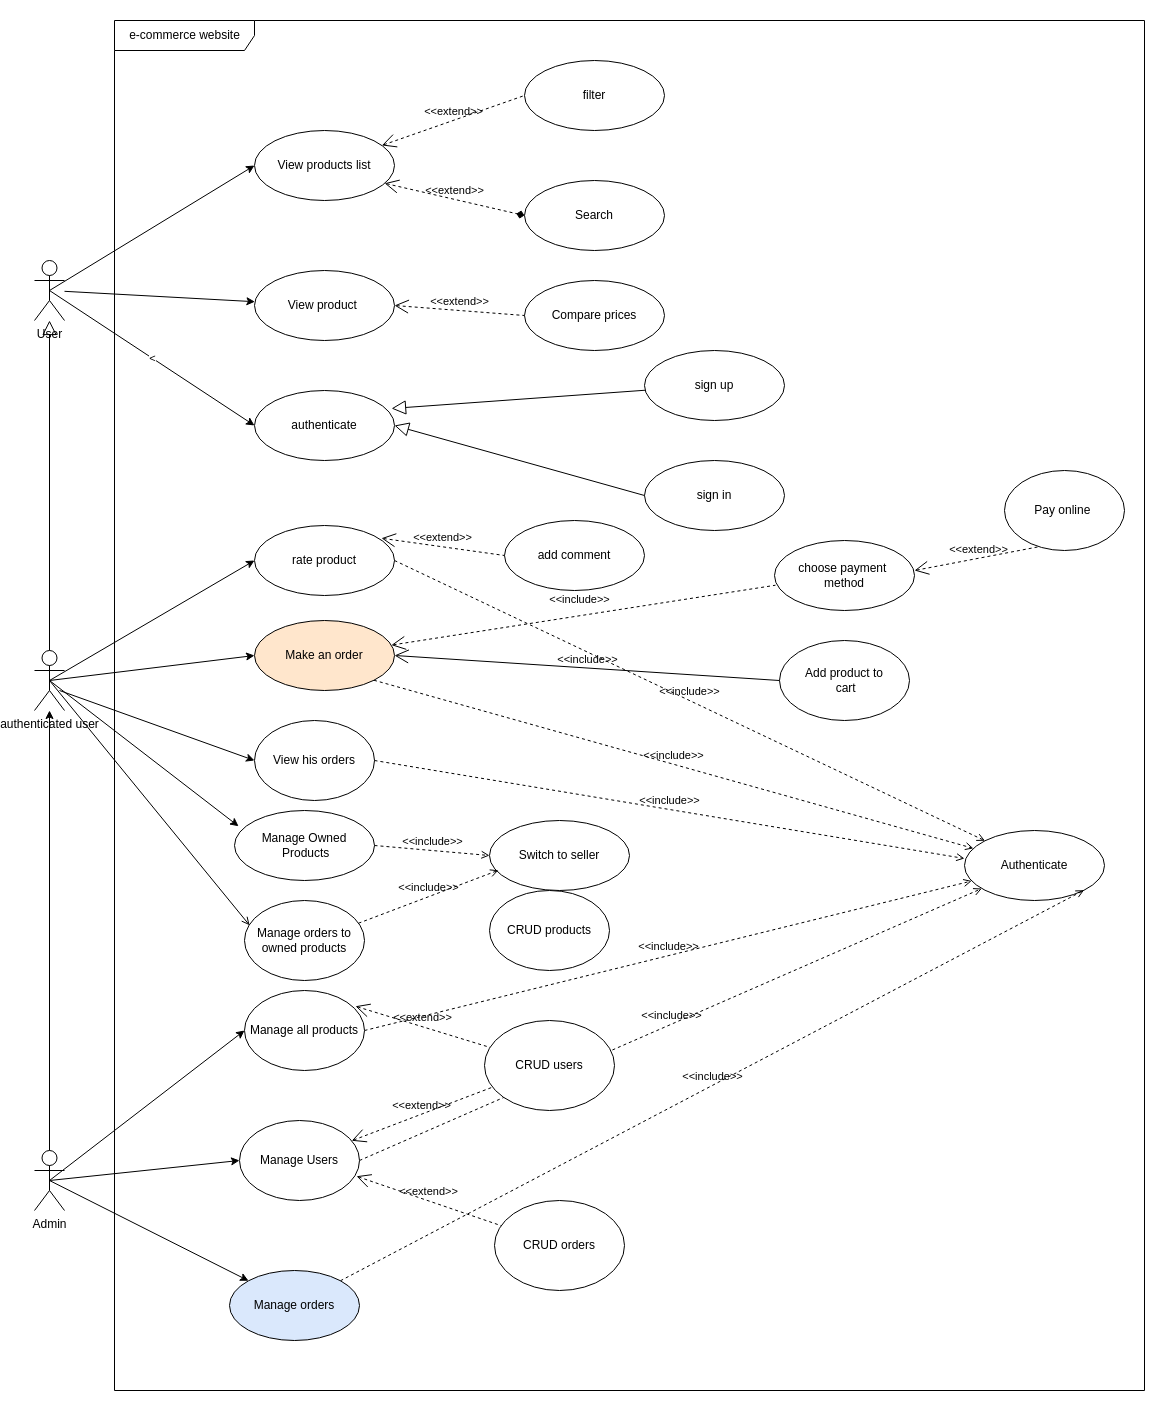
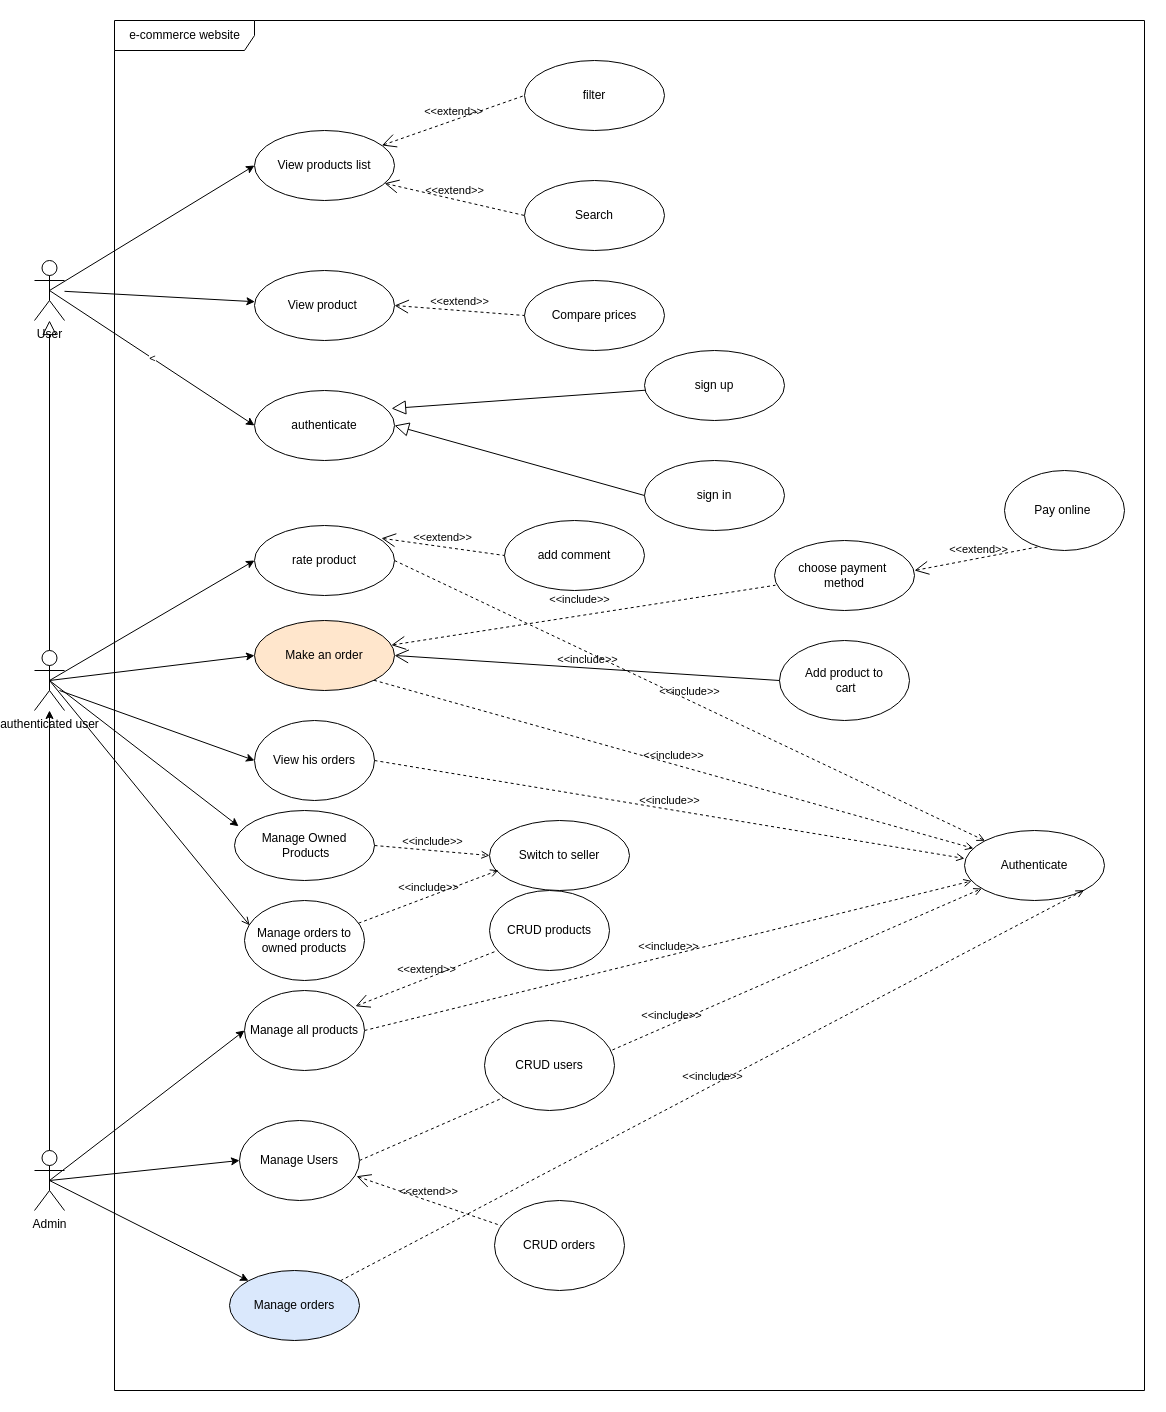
edge "View products list" -- "Search": arrowhead diamond -> none
edge "CRUD users" -> "Manage all products": now "CRUD products" -> "Manage all products"
edge "CRUD users" -> "Manage Users": removed, label "<<extend>>"
